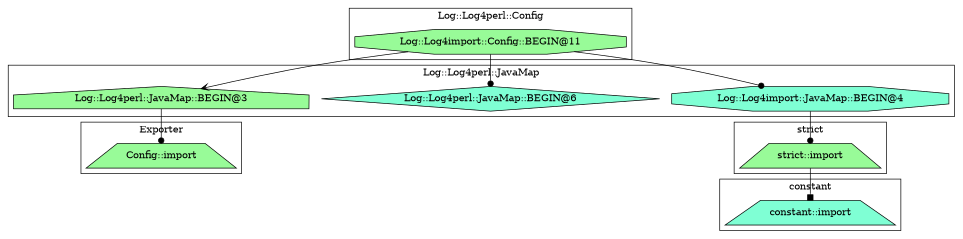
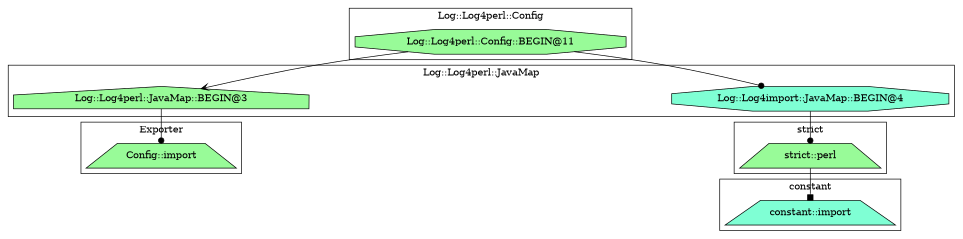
node "Log::Log4import::Config::BEGIN@11": label "Log::Log4import::Config::BEGIN@11" -> "Log::Log4perl::Config::BEGIN@11"
node "Log::Log4perl::JavaMap::BEGIN@6": removed
node "strict::import": label "strict::import" -> "strict::perl"
